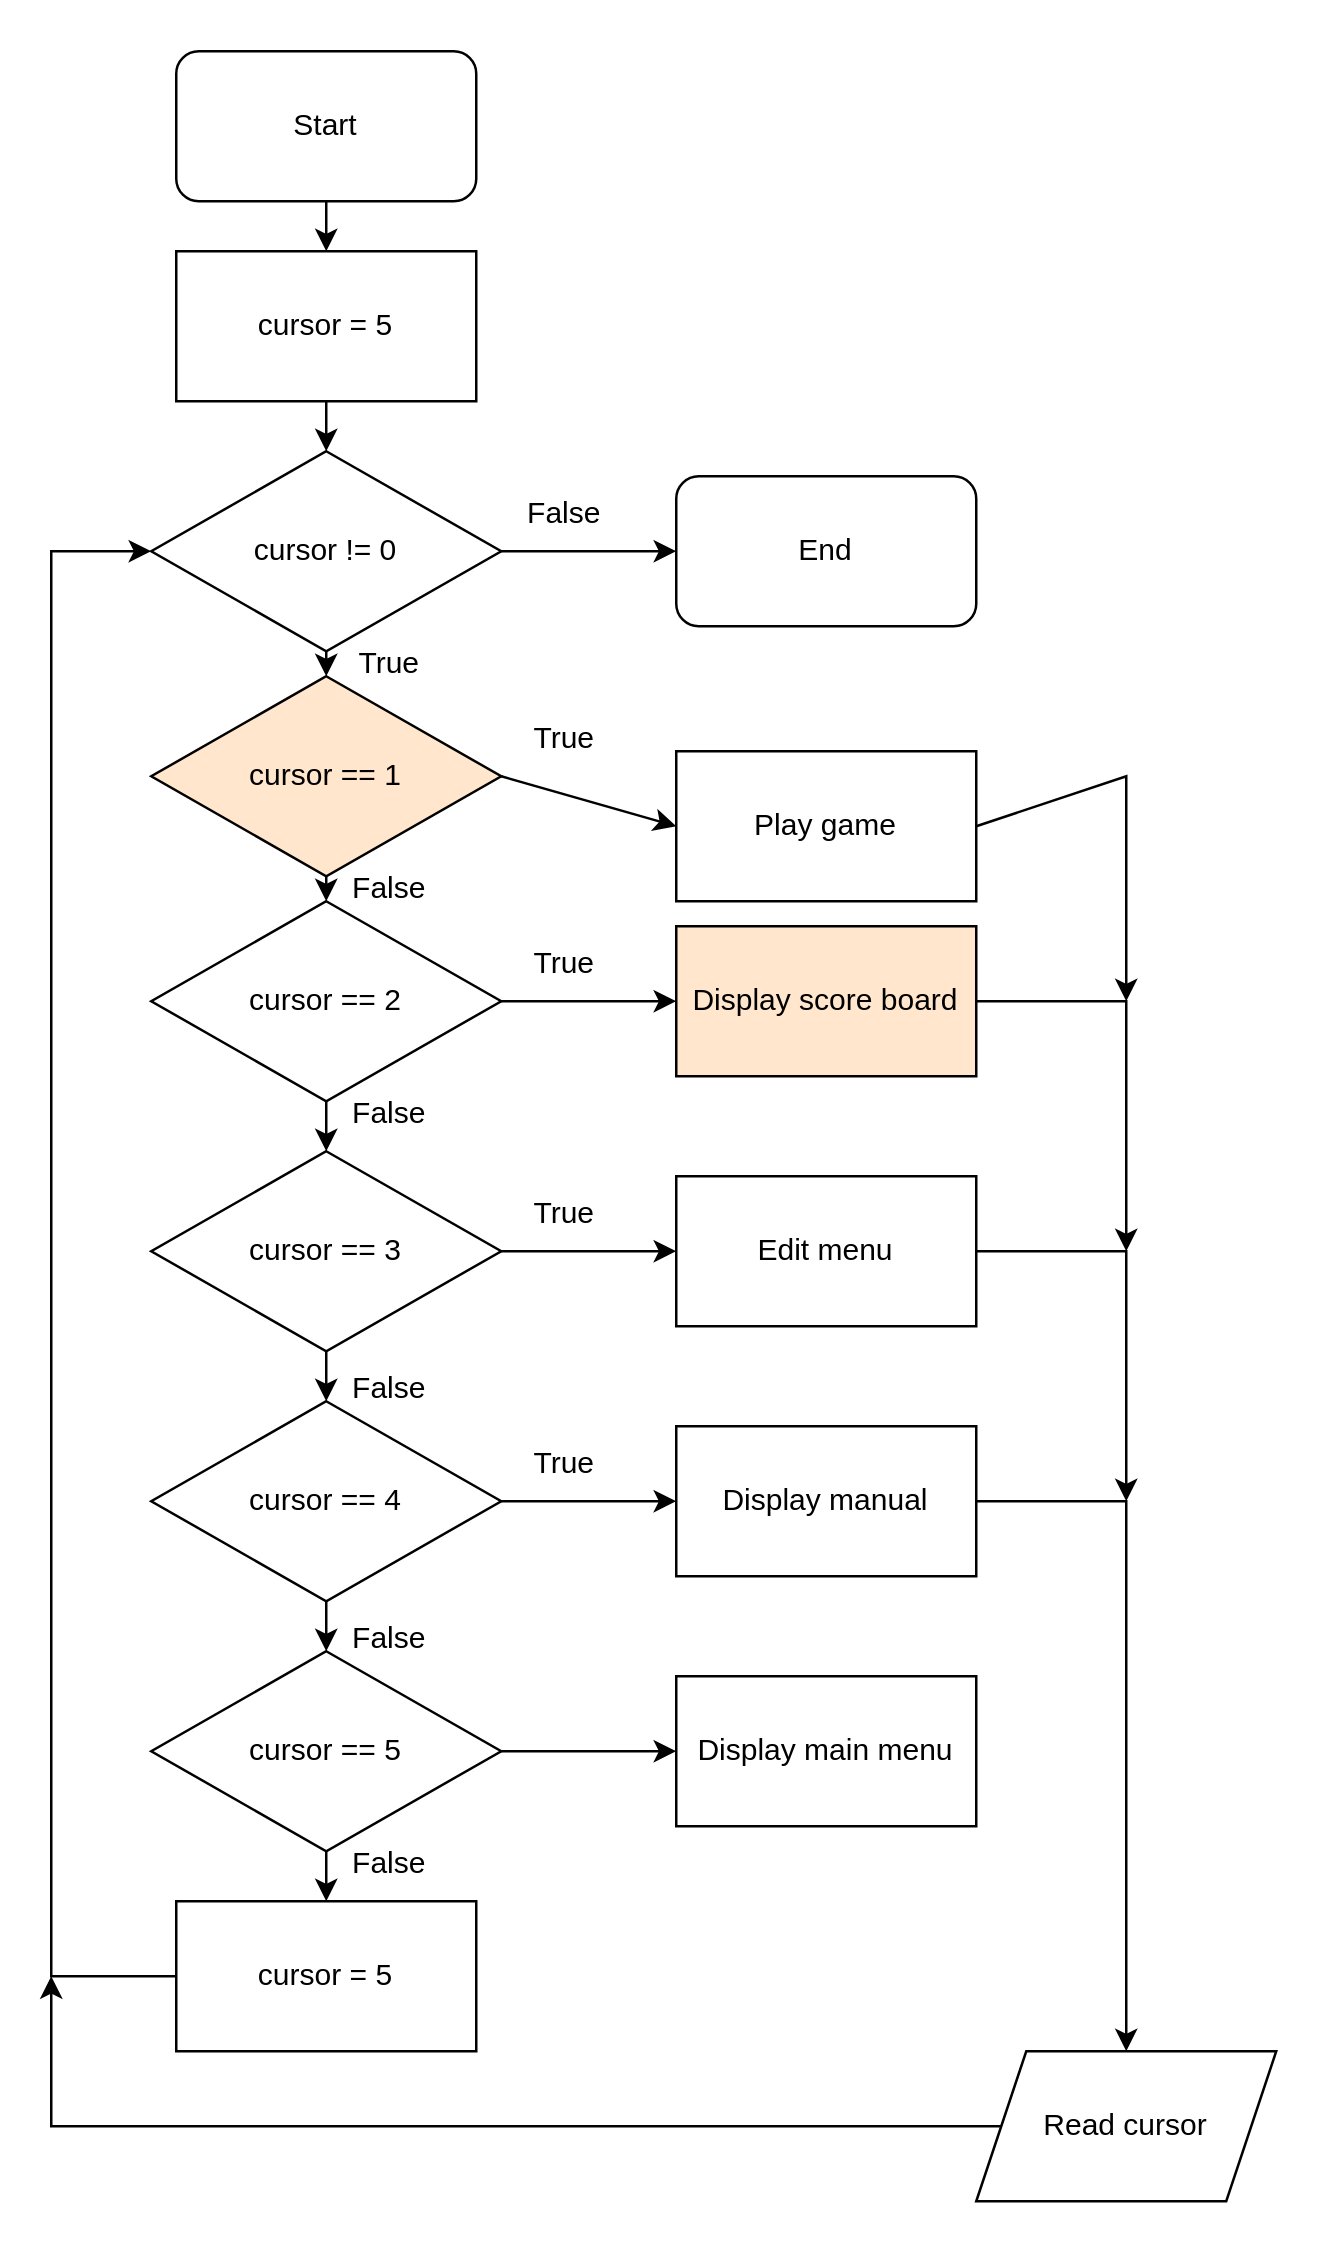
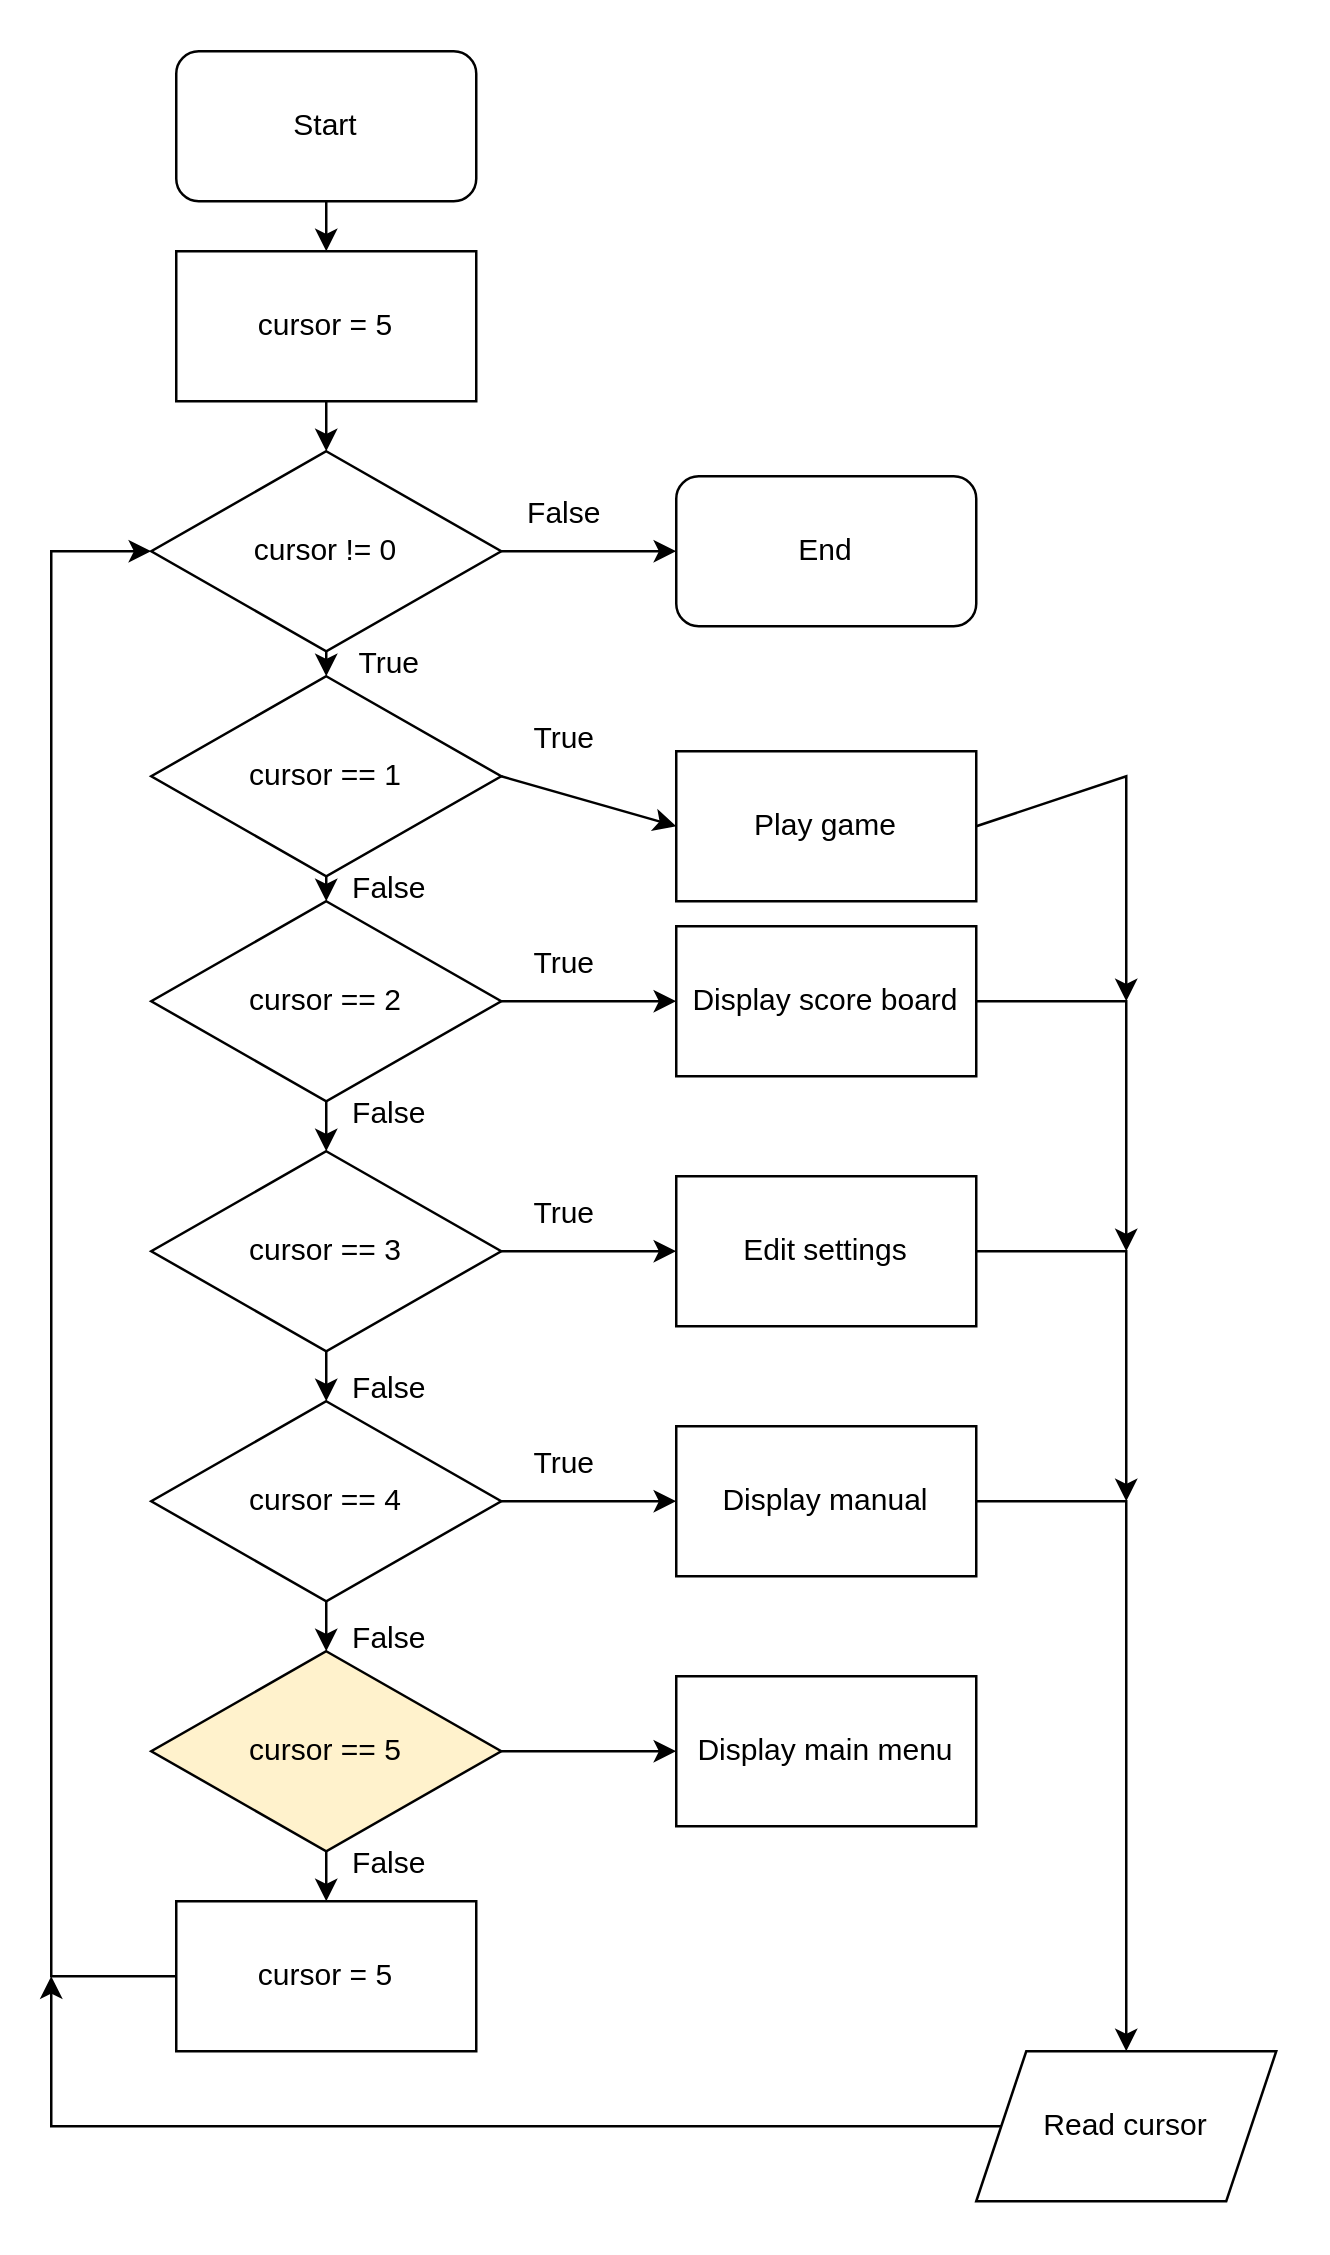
node "cursor == 1": fillcolor #ffe6cc -> #ffffff
node "Display score board": fillcolor #ffe6cc -> #ffffff
node "Edit menu": label "Edit menu" -> "Edit settings"
node "cursor == 5": fillcolor #ffffff -> #fff2cc
